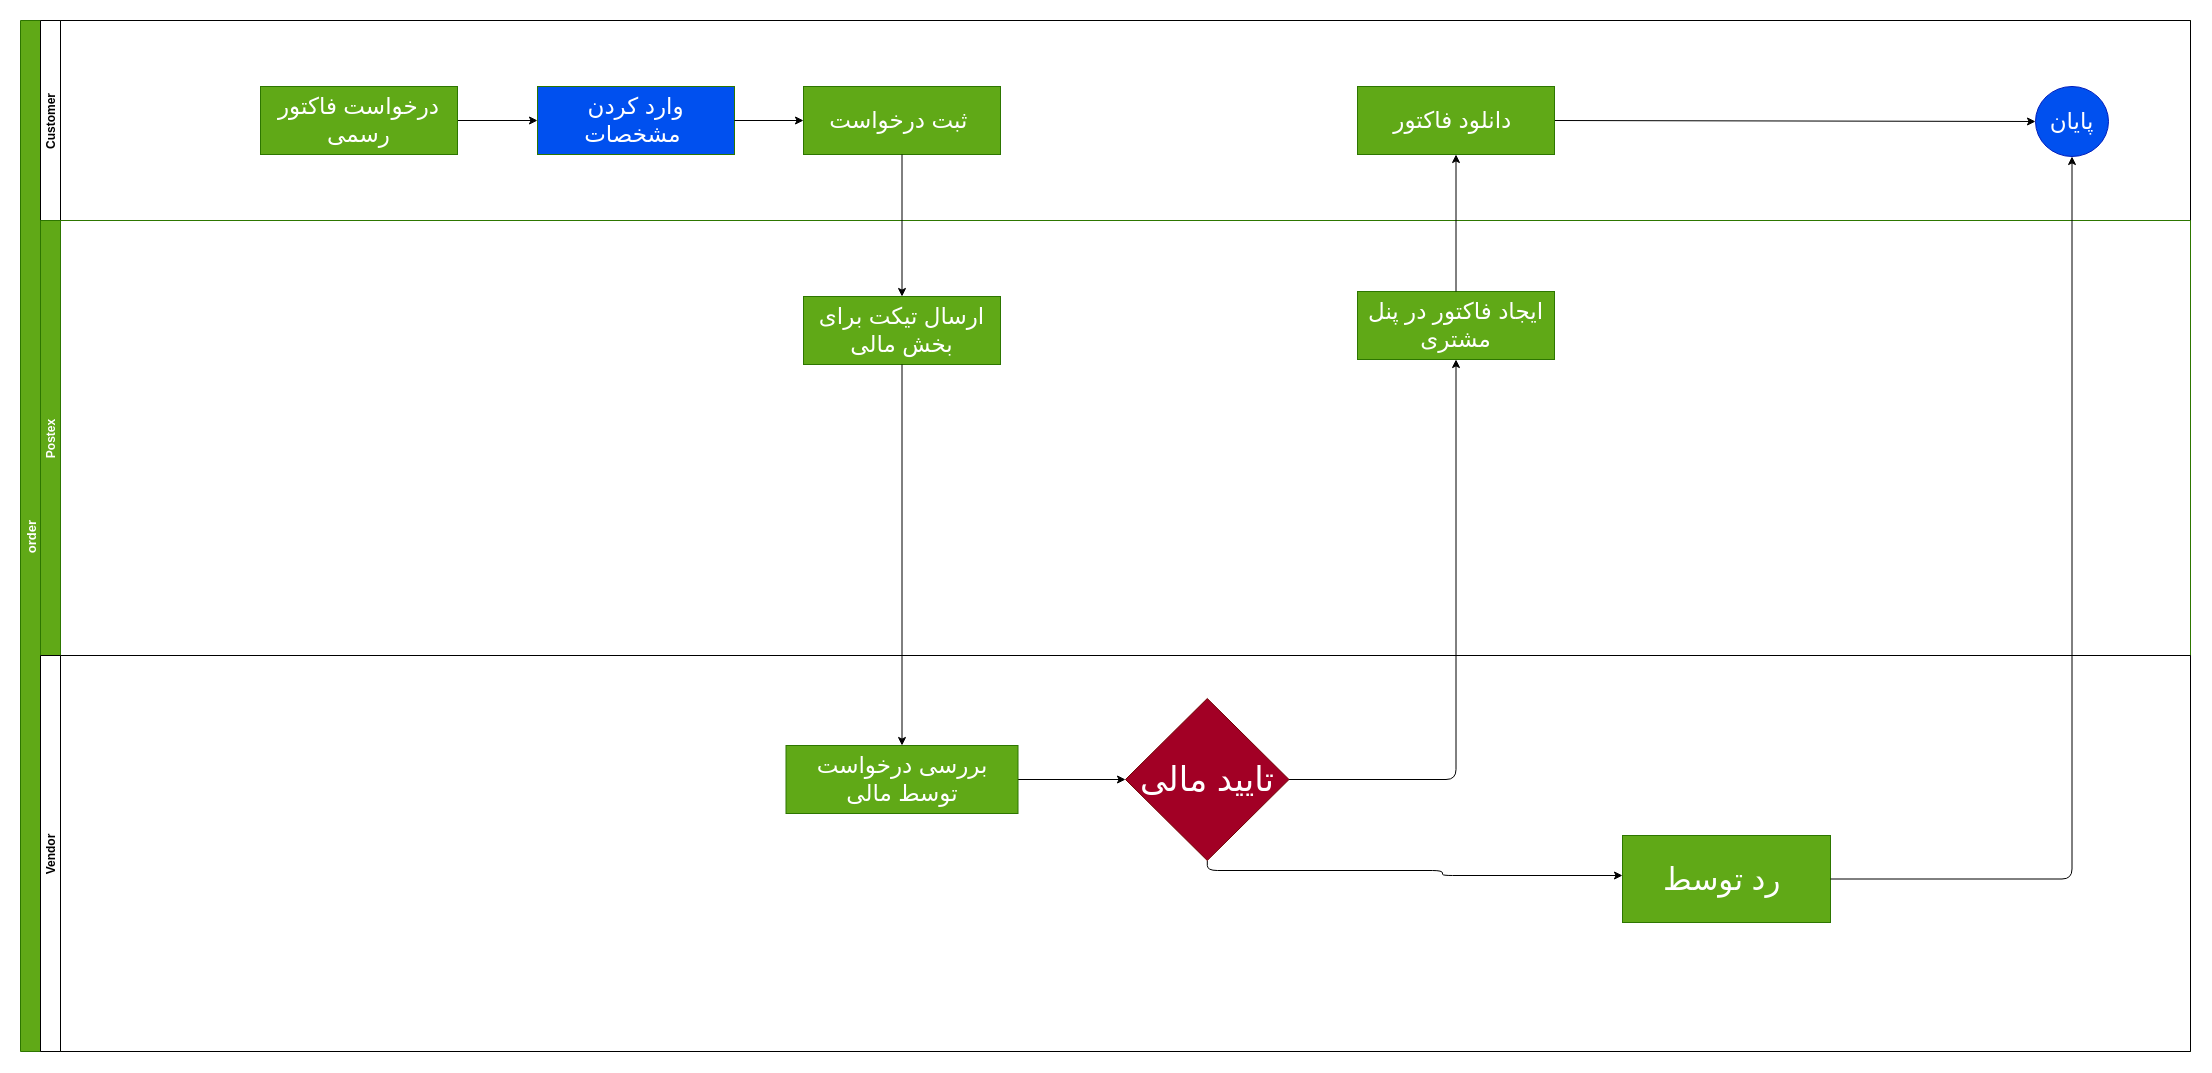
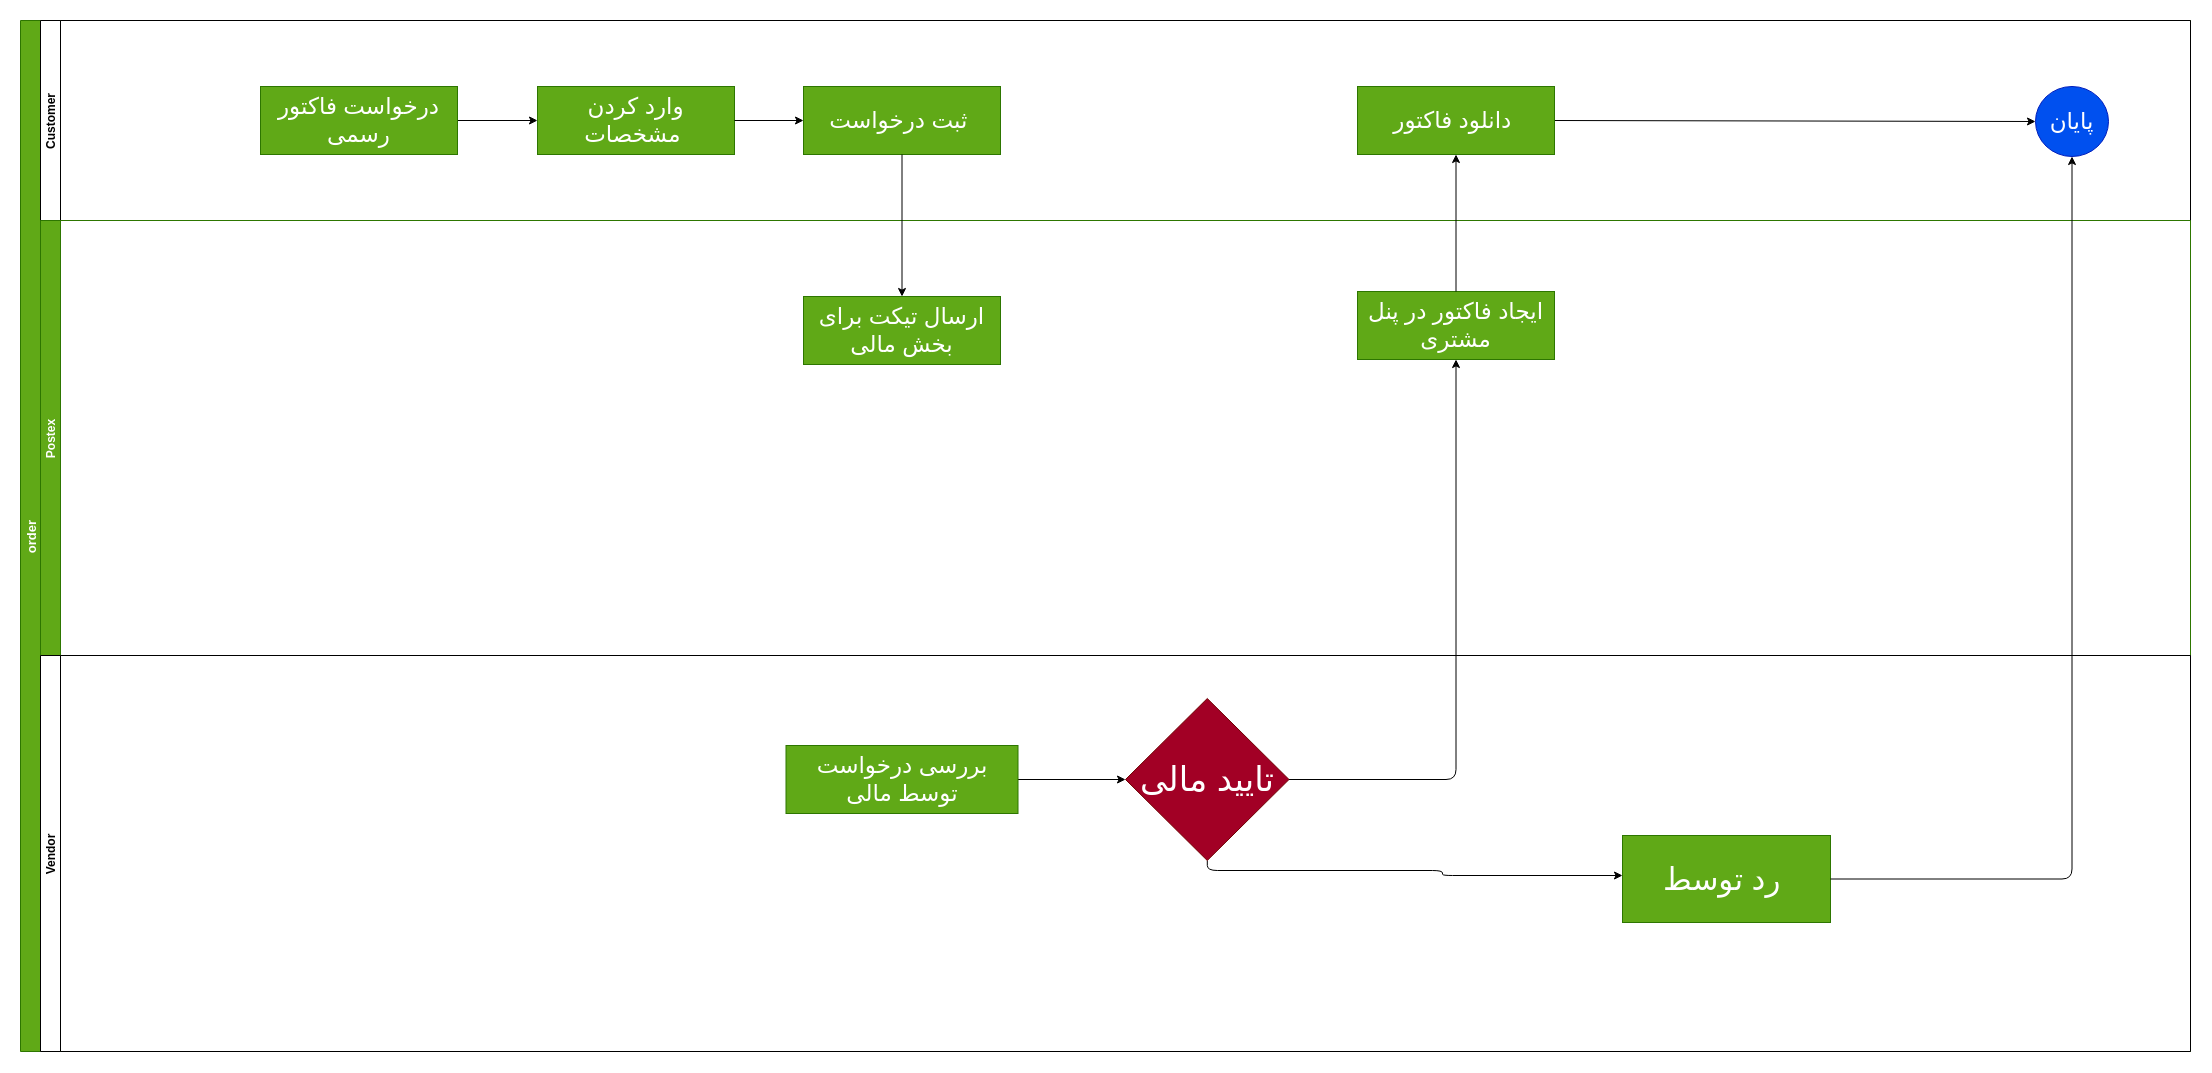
node "وارد کردن مشخصات": fillcolor #0050ef -> #60a917
edge "ارسال تیکت برای بخش مالی" -> "بررسی درخواست توسط مالی": removed
